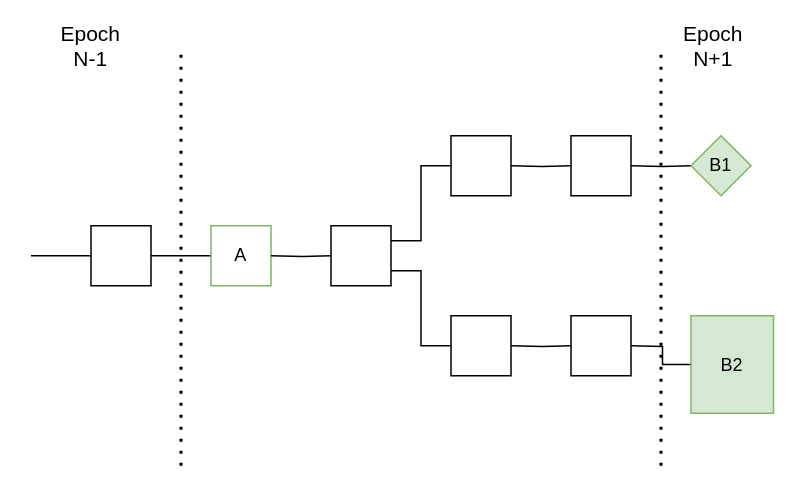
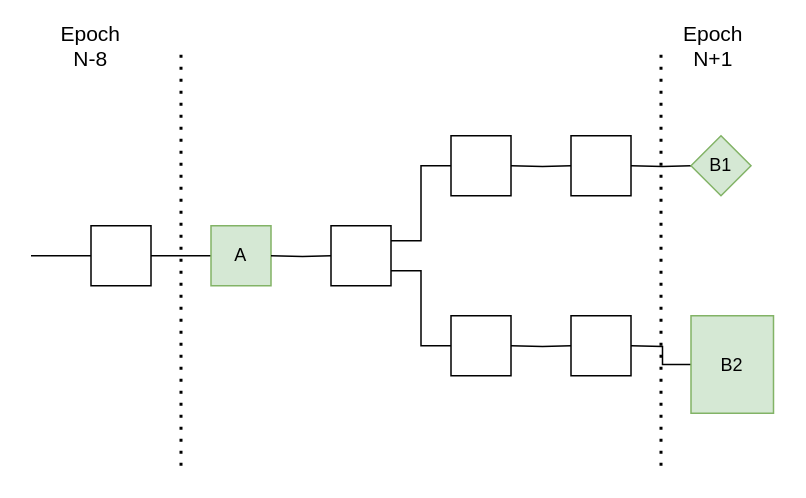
node "Epoch N-1": label "Epoch N-1" -> "Epoch N-8"
node "A": fillcolor #ffffff -> #d5e8d4
